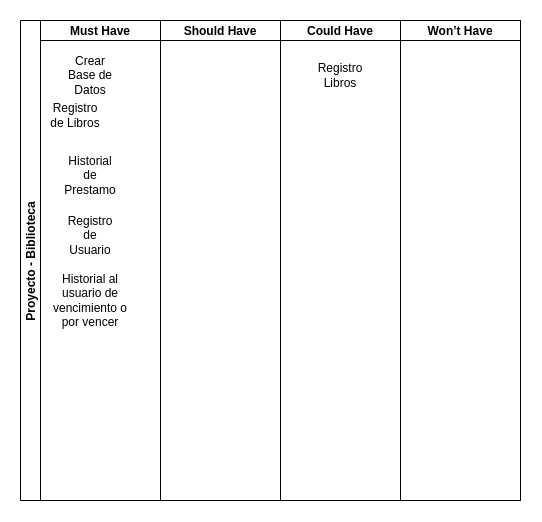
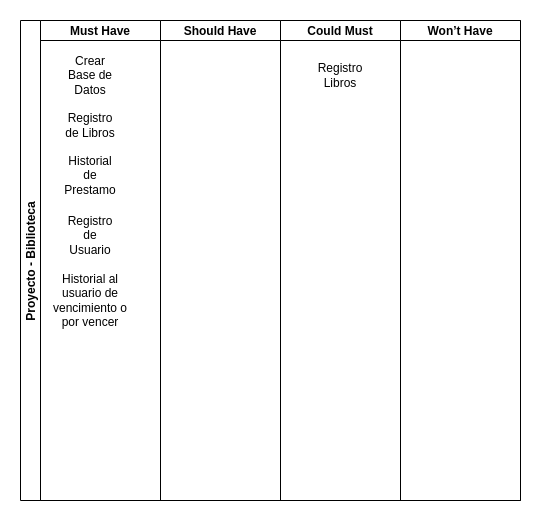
node "Could Have": label "Could Have" -> "Could Must"
node "Registro de Libros": moved (76, 116) -> (91, 126)
